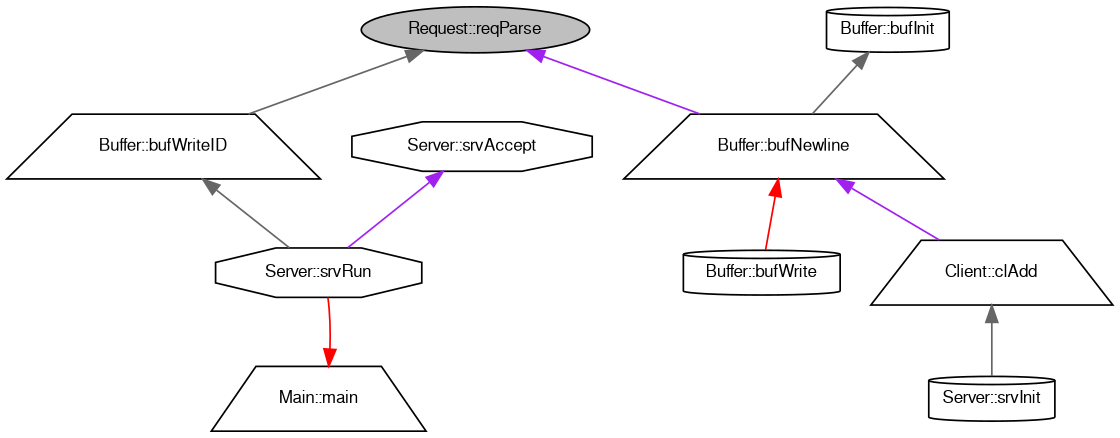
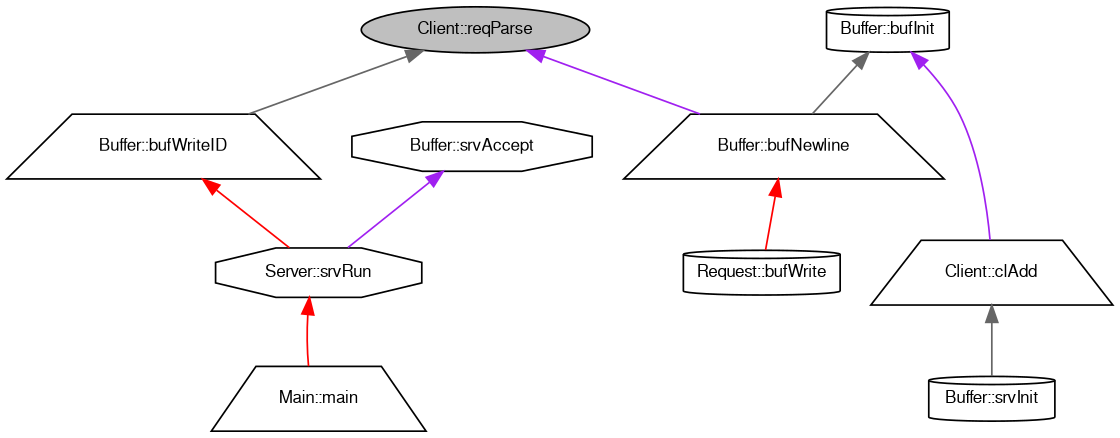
node "Request::reqParse": label "Request::reqParse" -> "Client::reqParse"
node "Server::srvAccept": label "Server::srvAccept" -> "Buffer::srvAccept"
edge "Client::clAdd" -> "Buffer::bufNewline": now "Client::clAdd" -> "Buffer::bufInit"
edge "Server::srvRun" -> "Buffer::bufWriteID": color gray40 -> red
node "Buffer::bufWrite": label "Buffer::bufWrite" -> "Request::bufWrite"
edge "Server::srvRun" -> "Main::main": reversed
node "Server::srvInit": label "Server::srvInit" -> "Buffer::srvInit"
